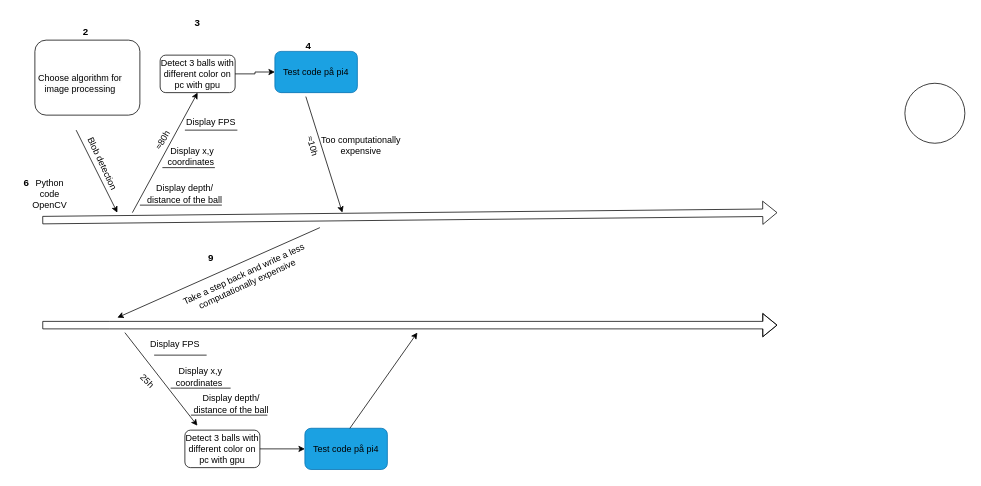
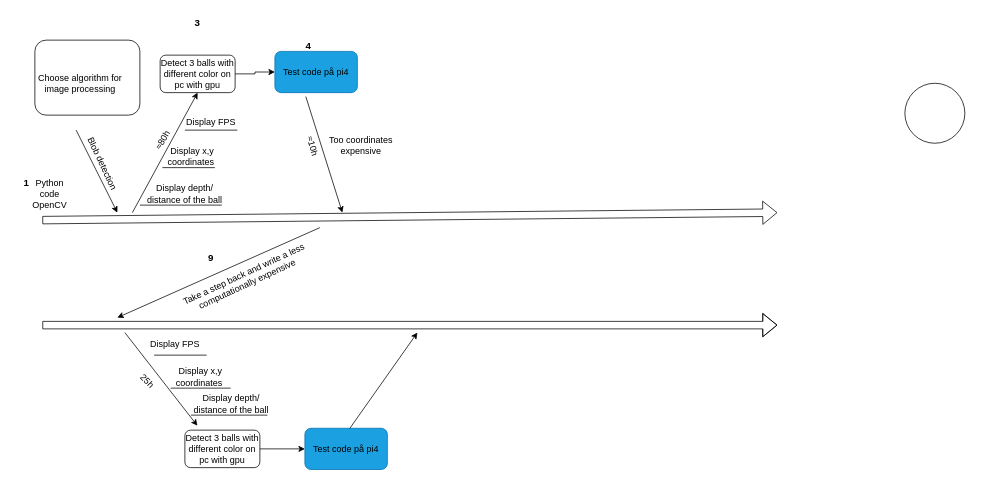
node "2": removed
node "Too computationally expensive": label "Too computationally expensive" -> "Too coordinates expensive"
node "6": label "6" -> "1"
